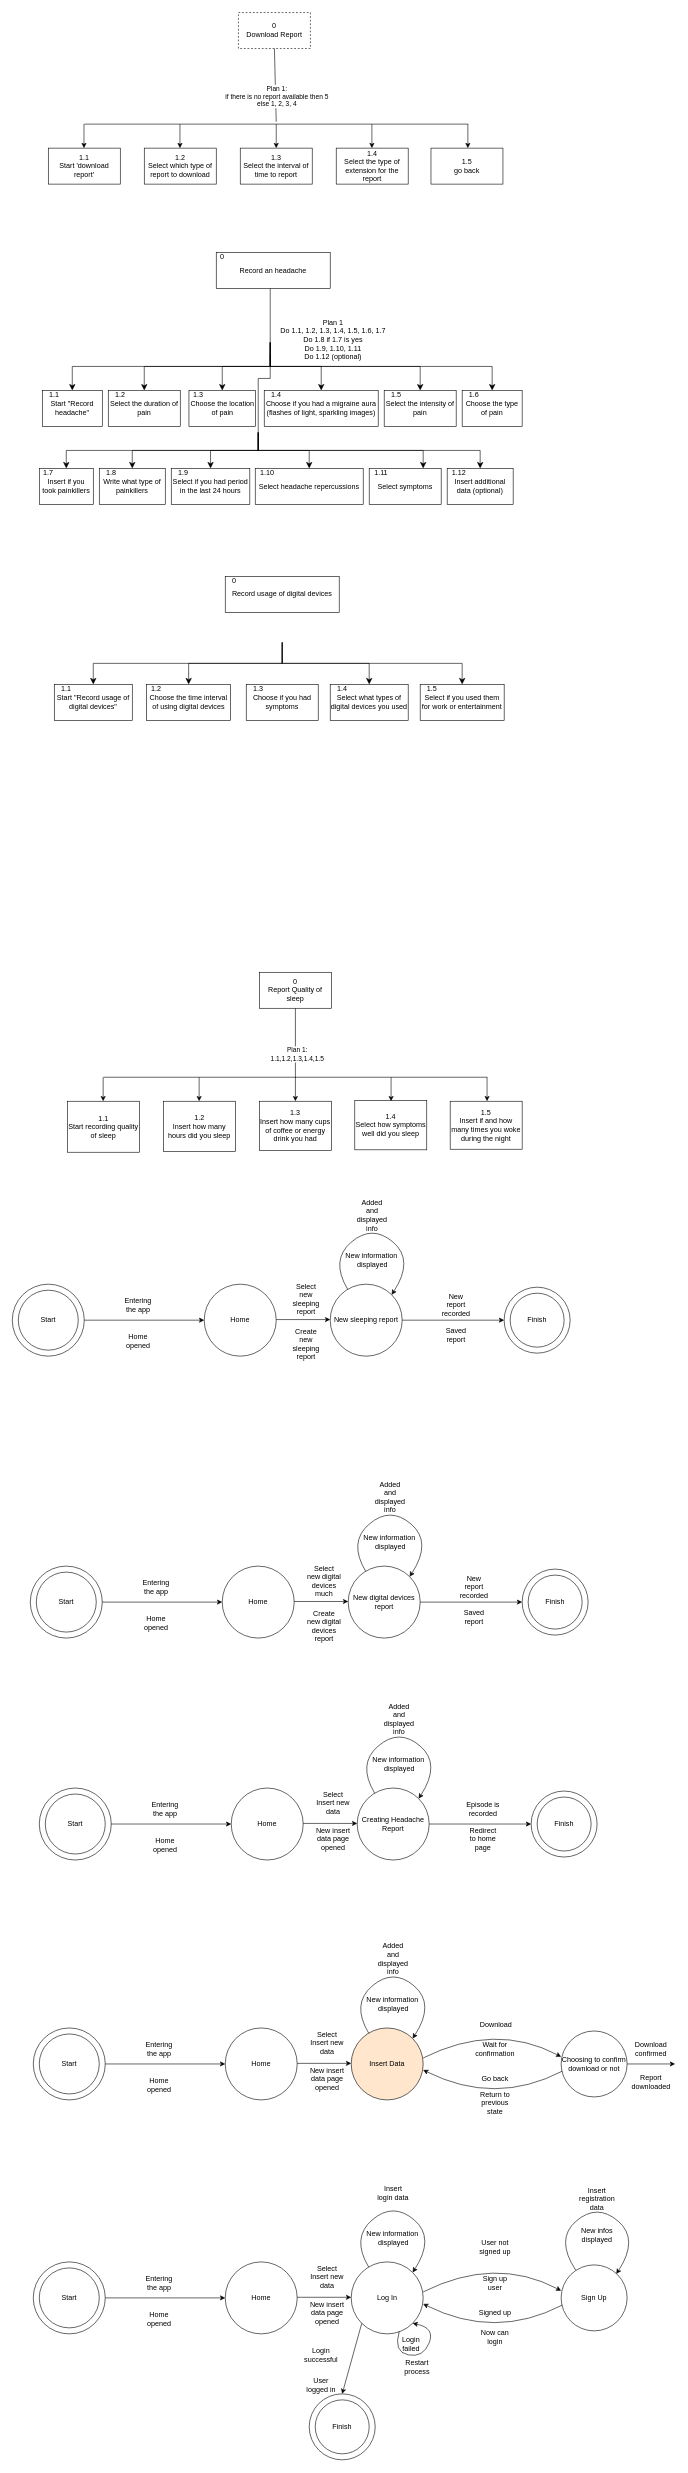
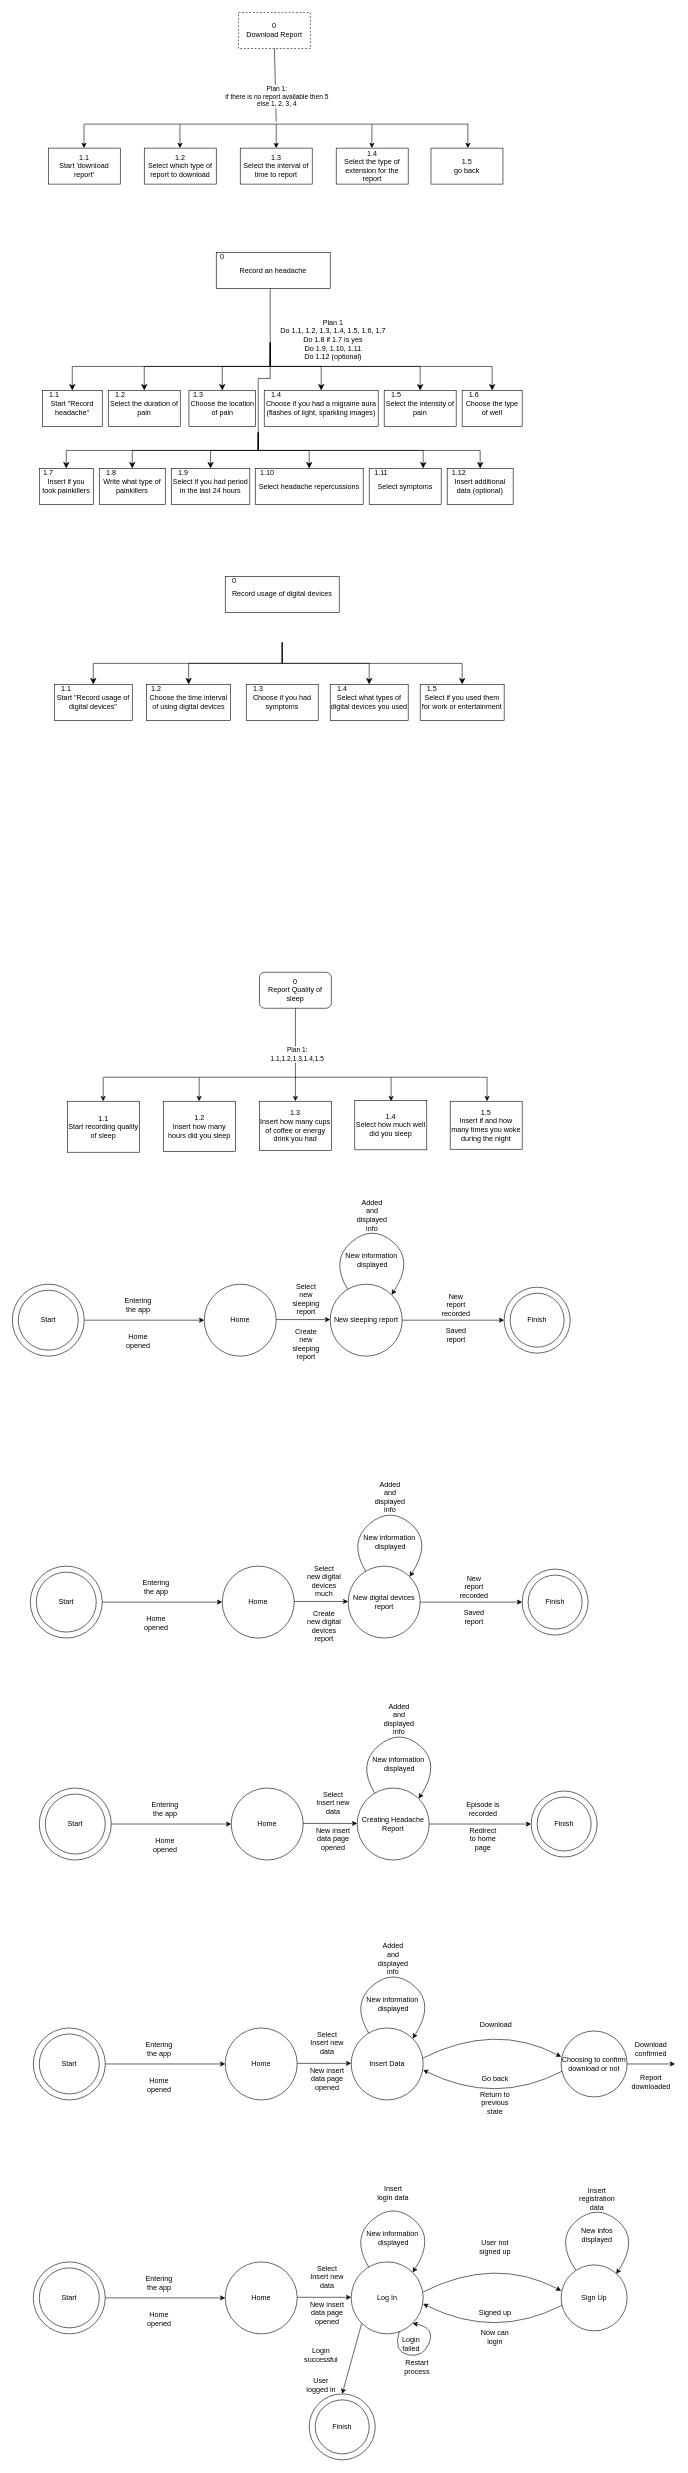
node "Choose the type of pain": label "Choose the type of pain" -> "Choose the type of well"
node "0 Report Quality of sleep": shape rectangle -> rounded rectangle
node "1.4 Select how symptoms well did you sleep": label "1.4 Select how symptoms well did you sleep" -> "1.4 Select how much well did you sleep"
node "Wait for confirmation": removed
node "Insert Data": fillcolor #ffe6cc -> #ffffff
node "Sign up user": removed
